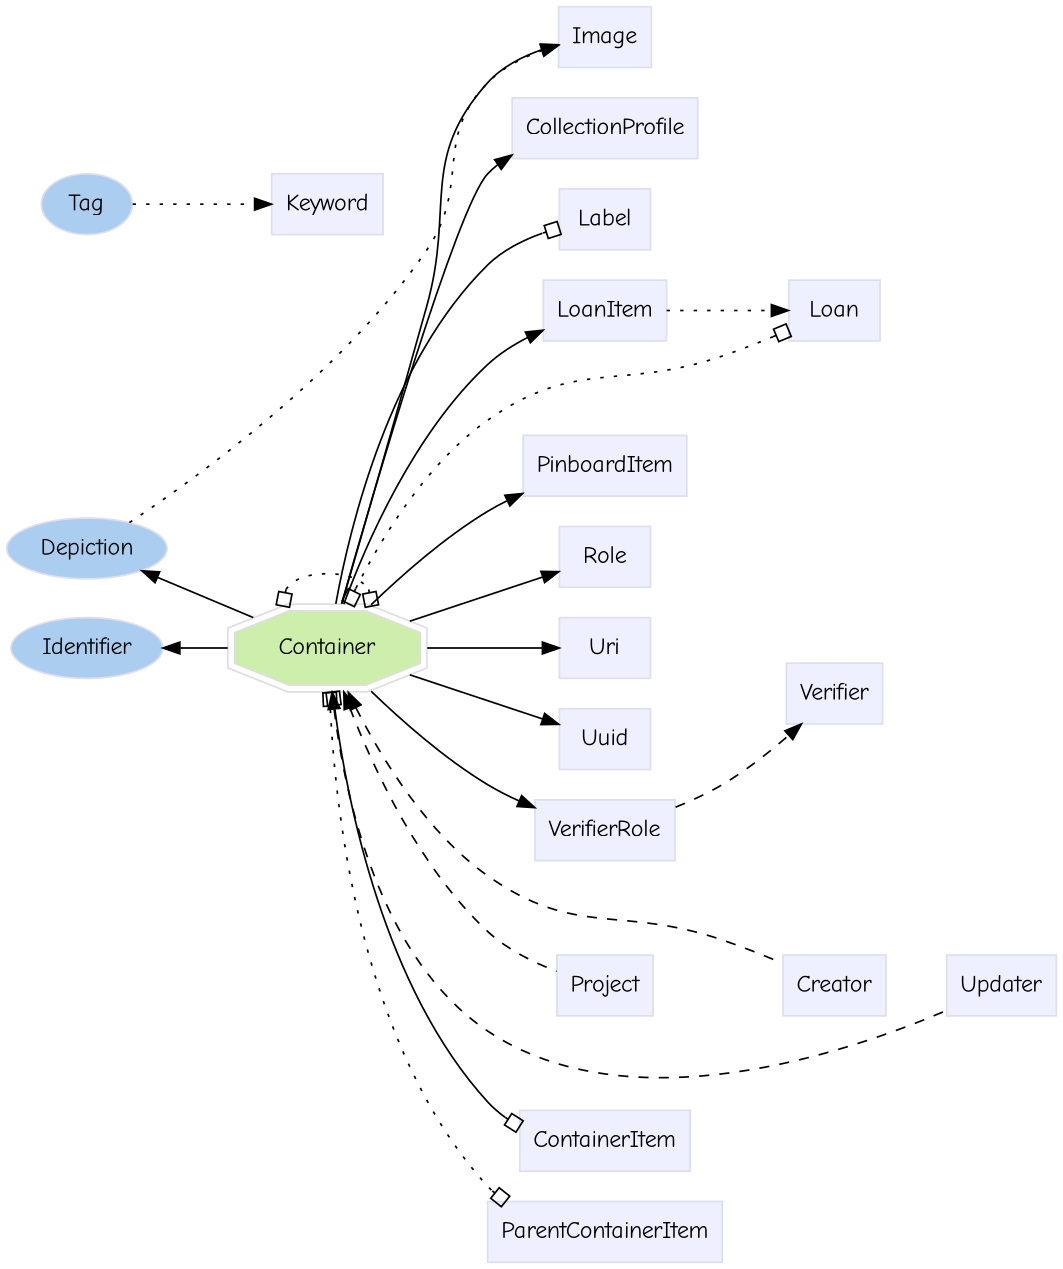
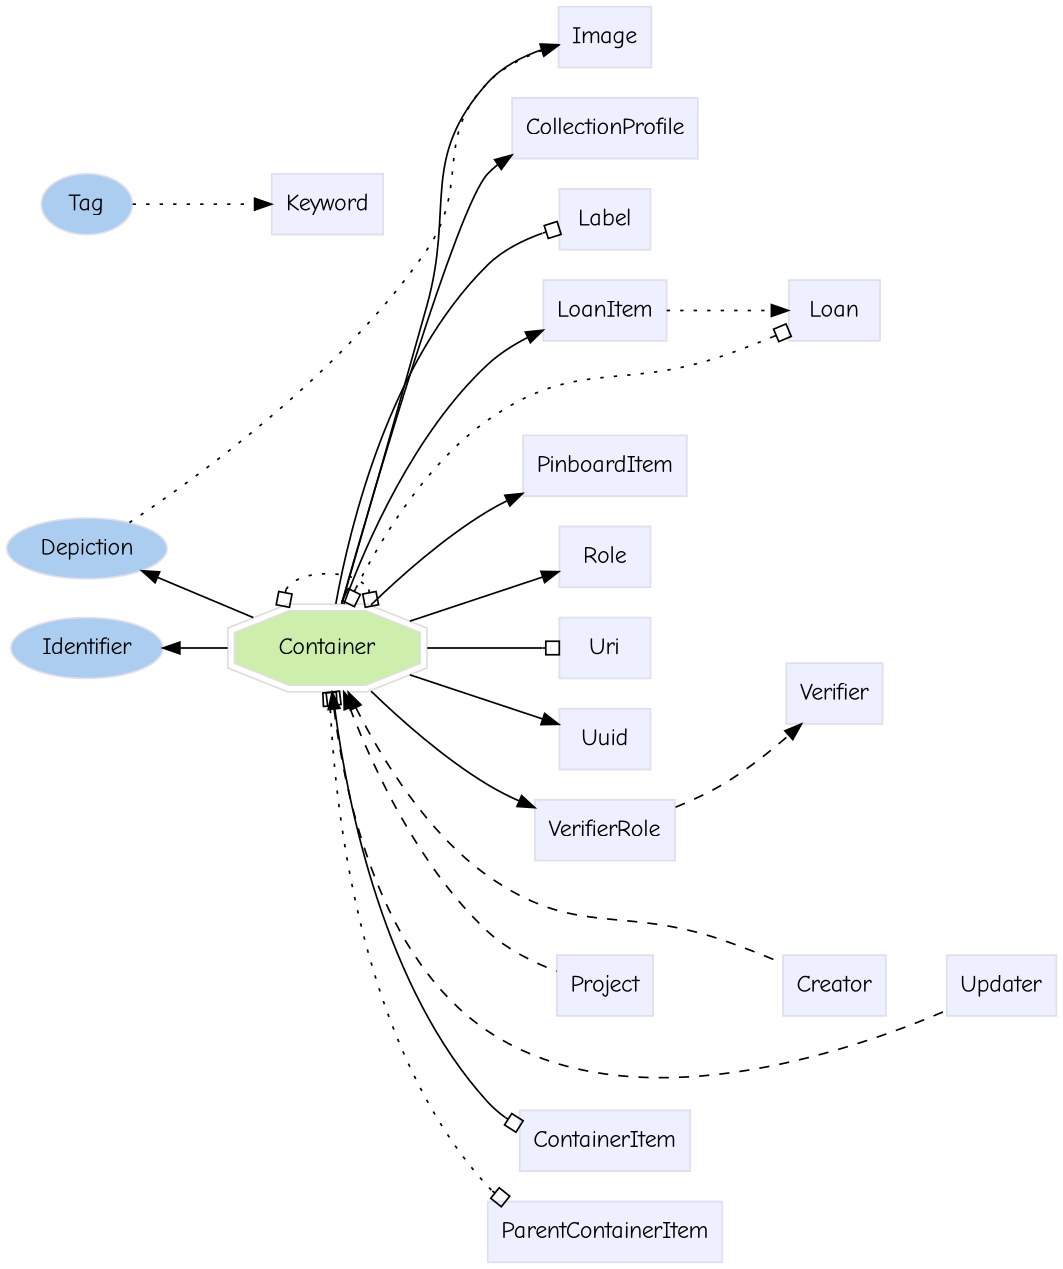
edge "Container" -> "Uri": arrowhead normal -> obox
